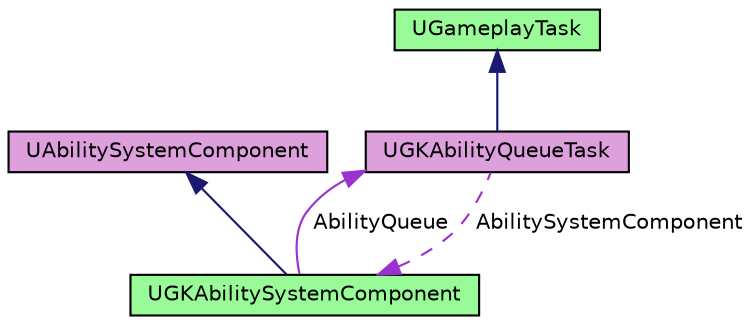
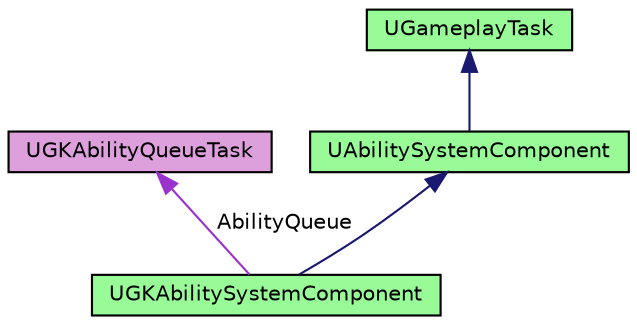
edge "UGKAbilityQueueTask" -> "UGameplayTask": now "UAbilitySystemComponent" -> "UGameplayTask"
node "UAbilitySystemComponent": fillcolor plum -> palegreen
edge "UGKAbilityQueueTask" -> "UGKAbilitySystemComponent": removed, label "AbilitySystemComponent"
